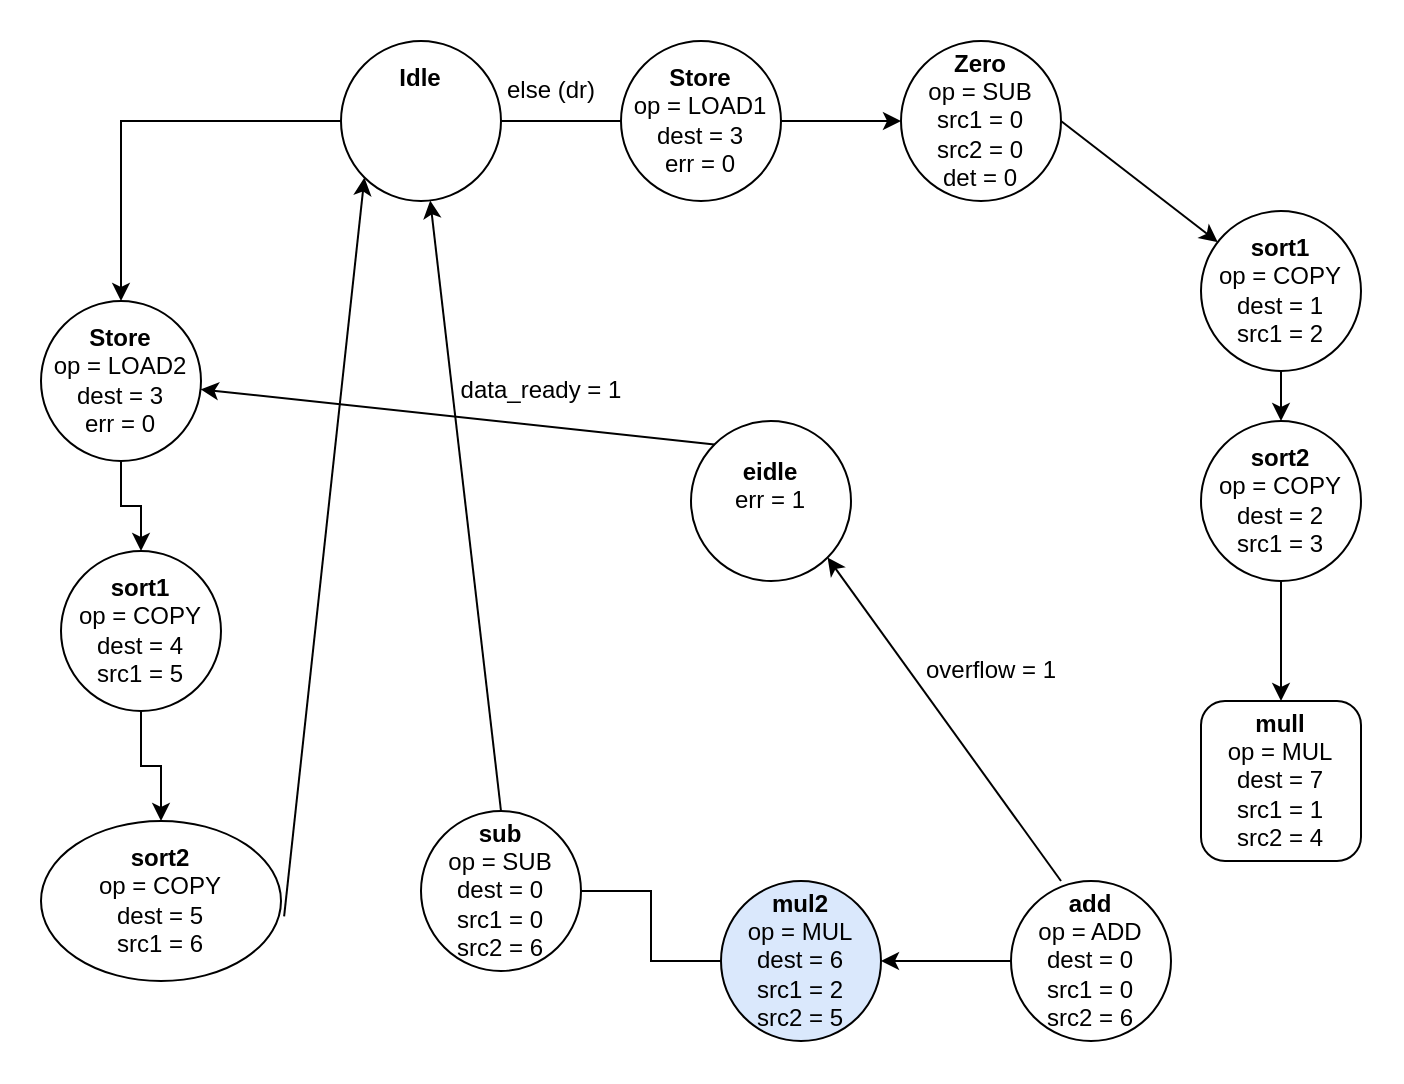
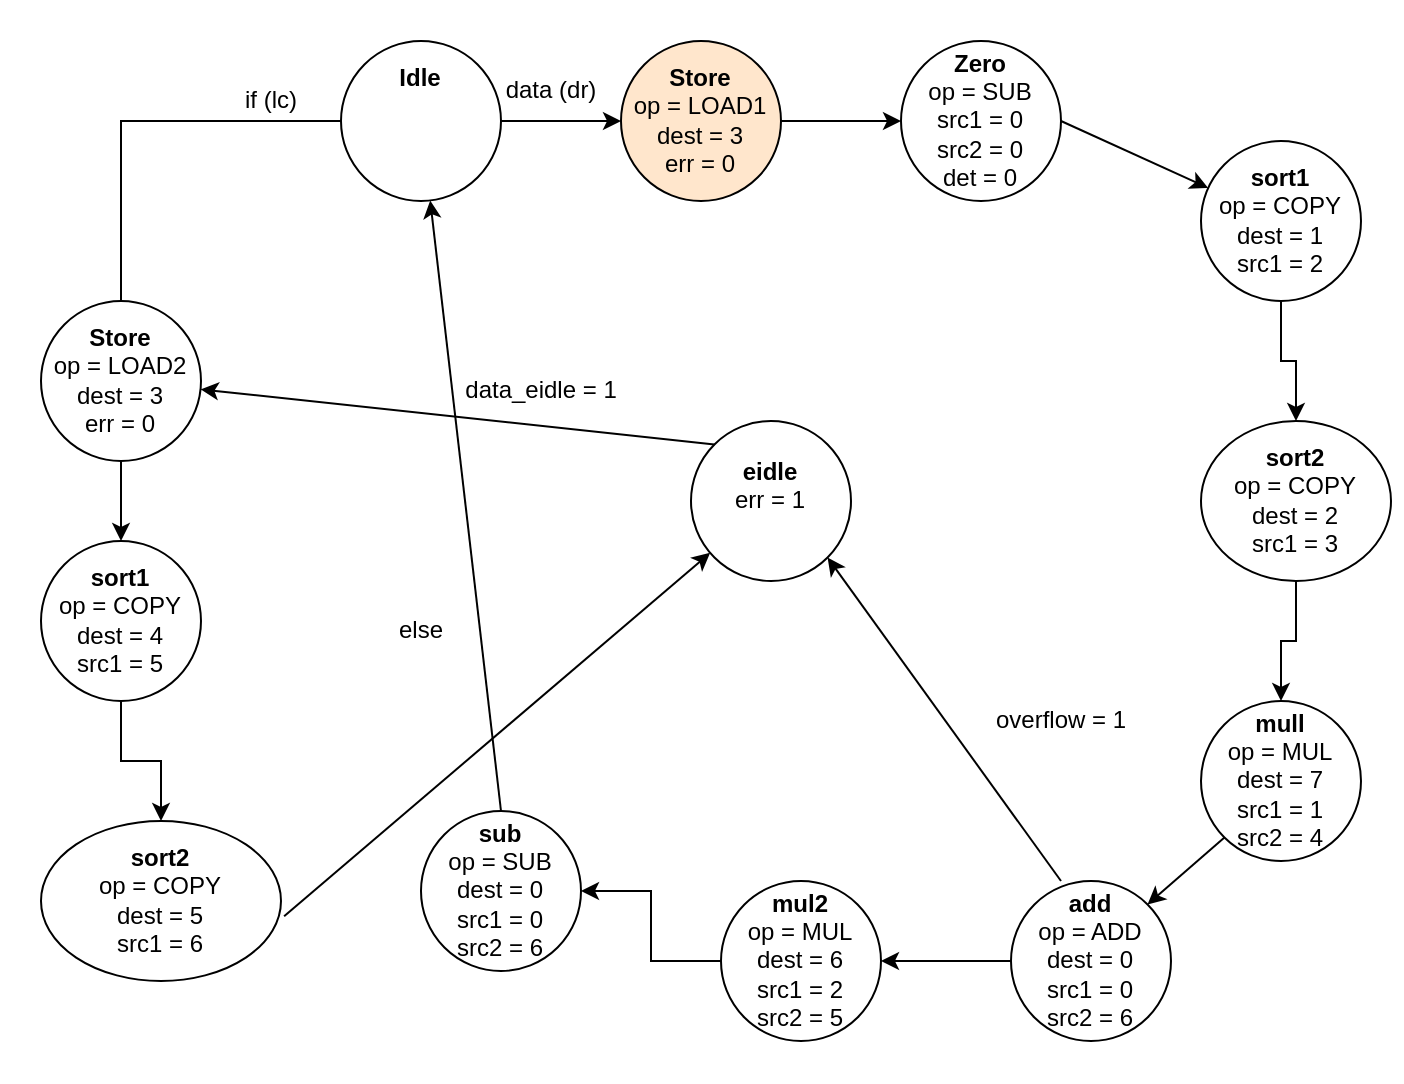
node "else (dr)": label "else (dr)" -> "data (dr)"
node "if (lc)": added
edge "Idle" -- "Store op = LOAD1 dest = 3 err = 0": arrowhead none -> classic
node "Store op = LOAD1 dest = 3 err = 0": fillcolor #ffffff -> #ffe6cc
edge "Idle" -> "Store op = LOAD2 dest = 3 err = 0": arrowhead classic -> none
node "sort1 op = COPY dest = 1 src1 = 2": moved (1281, 291) -> (1281, 221)
node "data_ready = 1": label "data_ready = 1" -> "data_eidle = 1"
node "sort2 op = COPY dest = 2 src1 = 3": size 160x160 -> 190x160
edge "sort2 op = COPY dest = 5 src1 = 6" -> "Idle": now "sort2 op = COPY dest = 5 src1 = 6" -> "eidle err = 1"
node "sort1 op = COPY dest = 4 src1 = 5": moved (141, 631) -> (121, 621)
node "else": added
node "overflow = 1": moved (991, 671) -> (1061, 721)
node "mull op = MUL dest = 7 src1 = 1 src2 = 4": shape rounded rectangle -> ellipse
edge "mull op = MUL dest = 7 src1 = 1 src2 = 4" -> "add op = ADD dest = 0 src1 = 0 src2 = 6": added
edge "sub op = SUB dest = 0 src1 = 0 src2 = 6" -- "mul2 op = MUL dest = 6 src1 = 2 src2 = 5": arrowhead none -> classic
node "mul2 op = MUL dest = 6 src1 = 2 src2 = 5": fillcolor #dae8fc -> #ffffff
